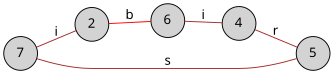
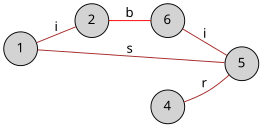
edge "6" -- "4": now "6" -- "5"
node "7": label "7" -> "1"
